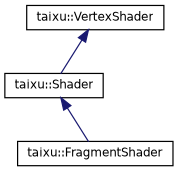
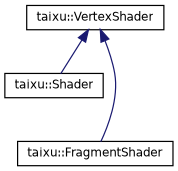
edge "taixu::FragmentShader" -> "taixu::Shader": now "taixu::FragmentShader" -> "taixu::VertexShader"
